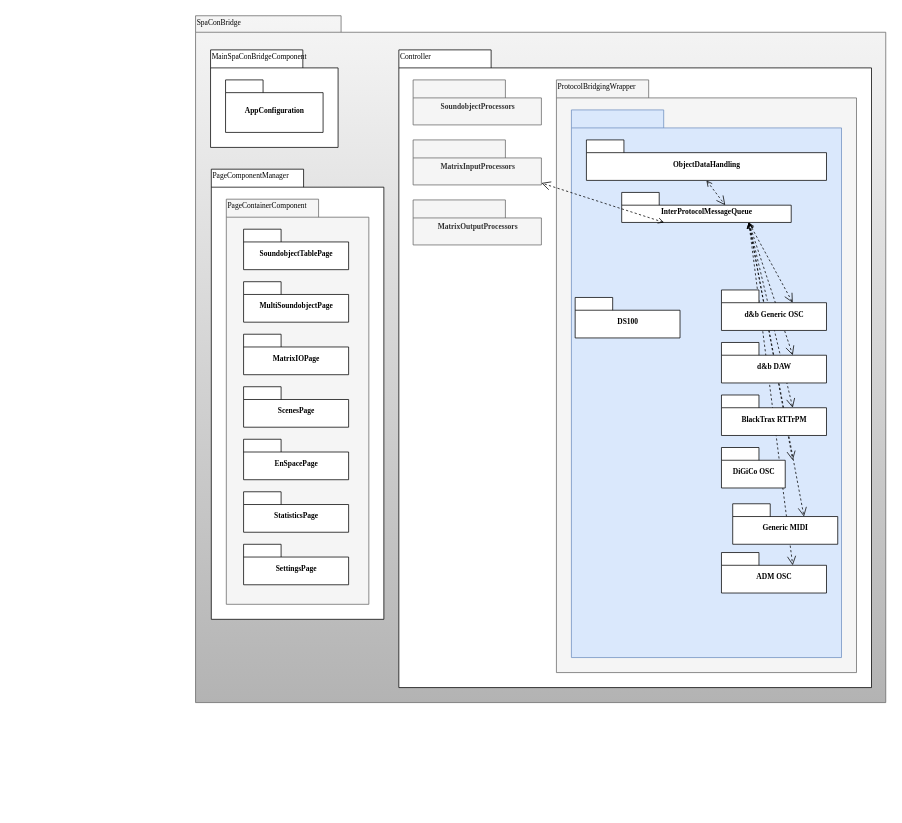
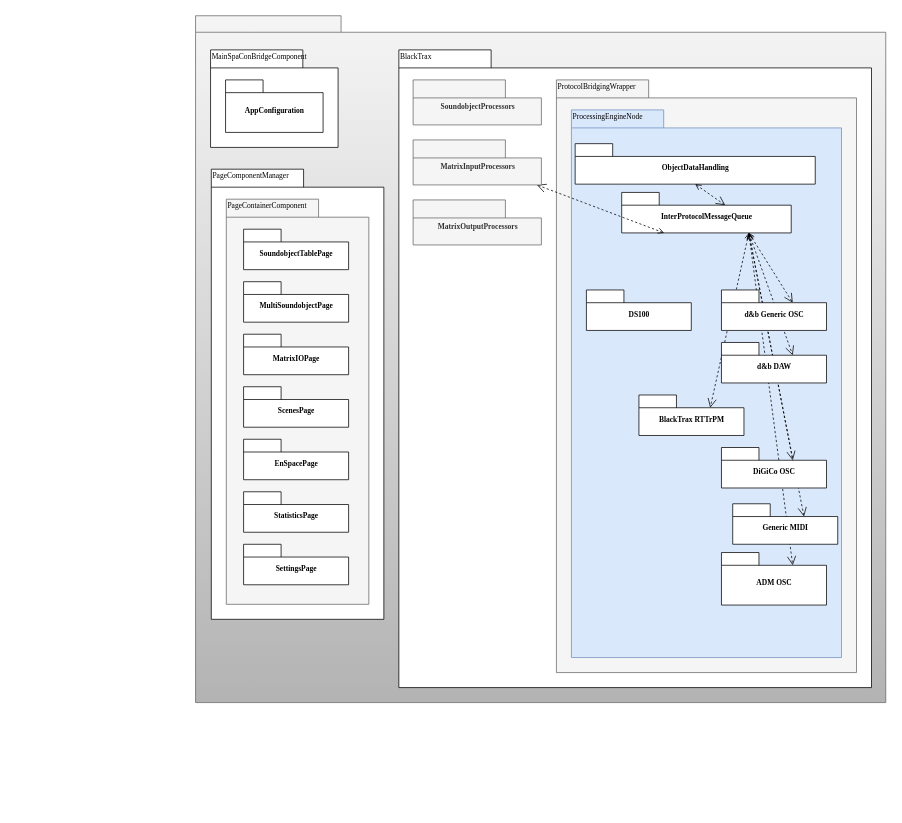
node "SpaConBridge": removed
node "Controller": label "Controller" -> "BlackTrax"
node "ProcessingEngineNode": added
node "ObjectDataHandling": moved (706, 160) -> (695, 164)
node "InterProtocolMessageQueue": size 169x30 -> 169x40
node "DS100": moved (627, 318) -> (639, 310)
node "BlackTrax RTTrPM": moved (774, 415) -> (691, 415)
node "DiGiCo OSC": size 64x40 -> 105x40
node "ADM OSC": size 105x40 -> 105x53
